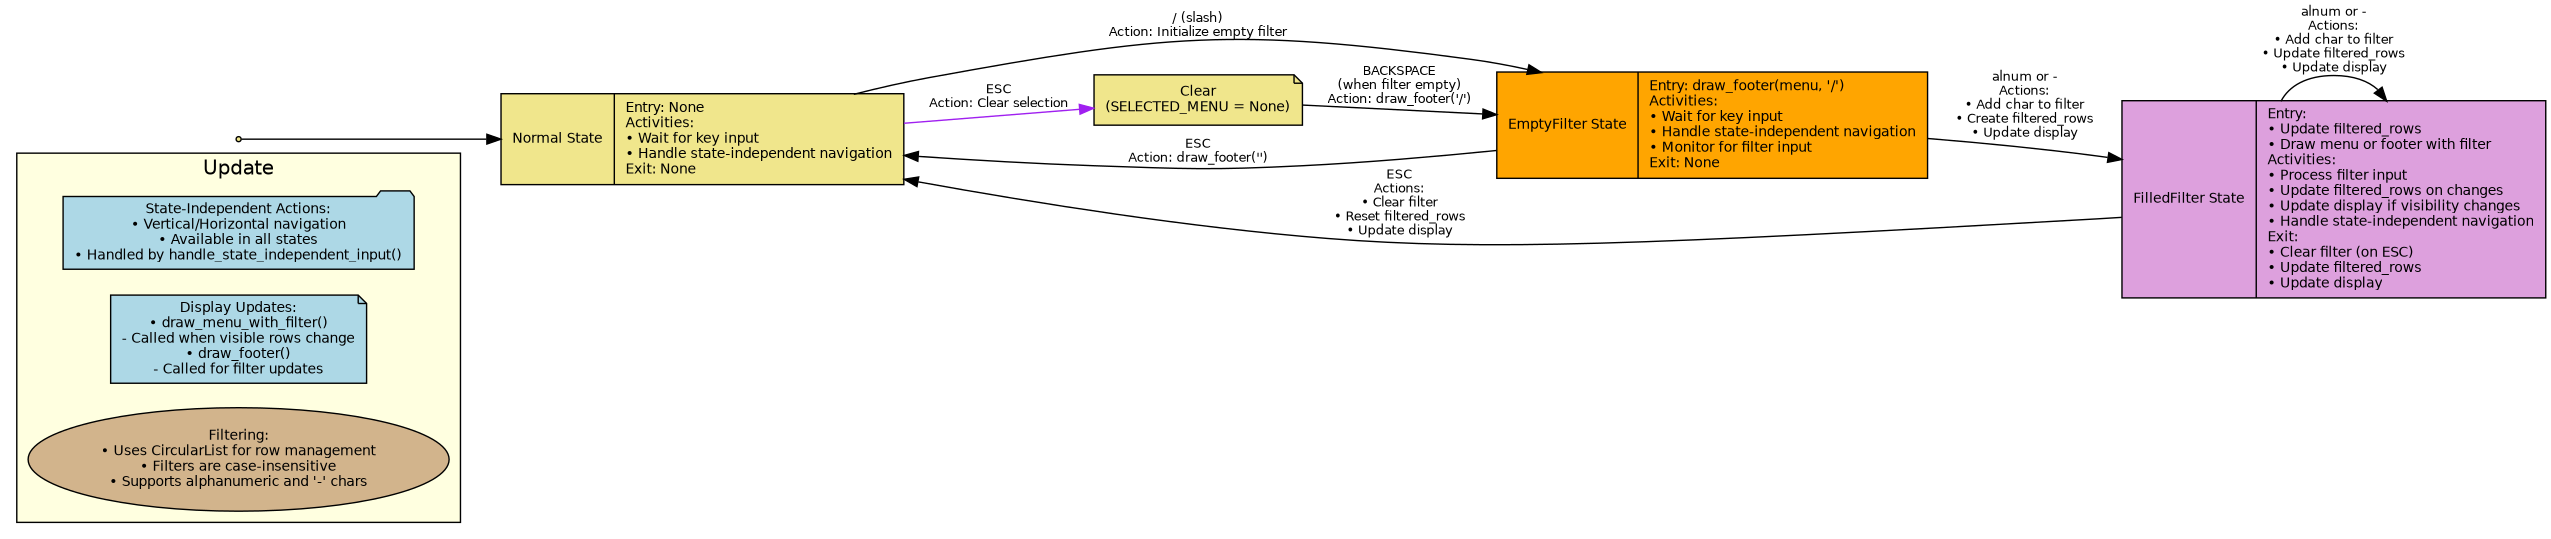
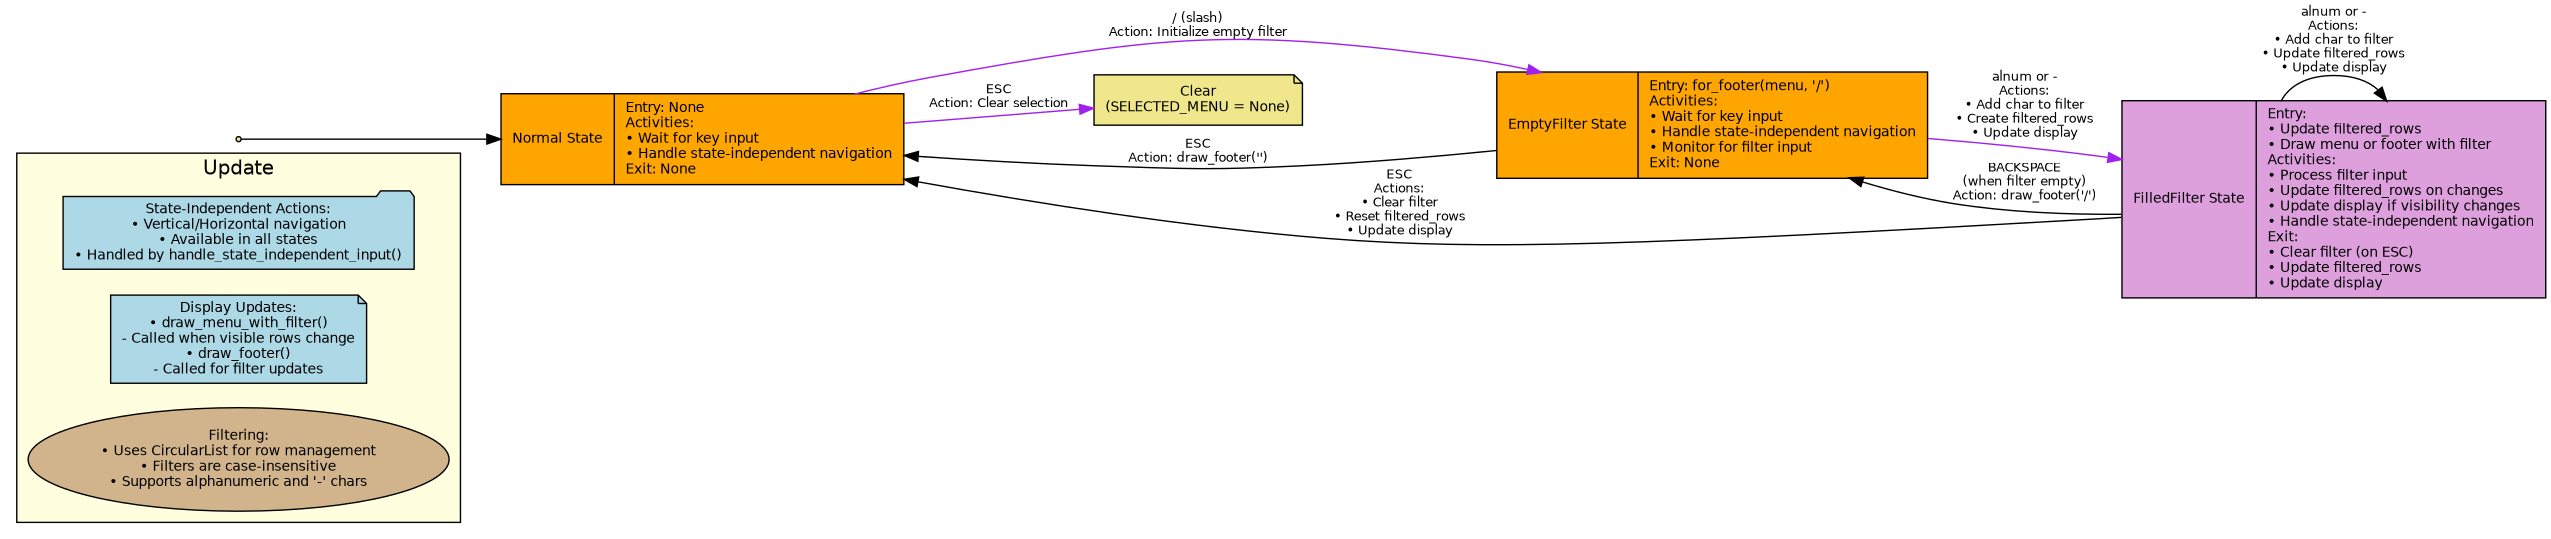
edge "Normal State" -> "EmptyFilter State": color black -> purple
node "EmptyFilter State": text "Entry: draw_footer(menu, '/')" -> "Entry: for_footer(menu, '/')"
edge "Clear (SELECTED_MENU = None)" -> "EmptyFilter State": now "FilledFilter State" -> "EmptyFilter State"
node "Normal State": fillcolor khaki -> orange
edge "EmptyFilter State" -> "FilledFilter State": color black -> purple
